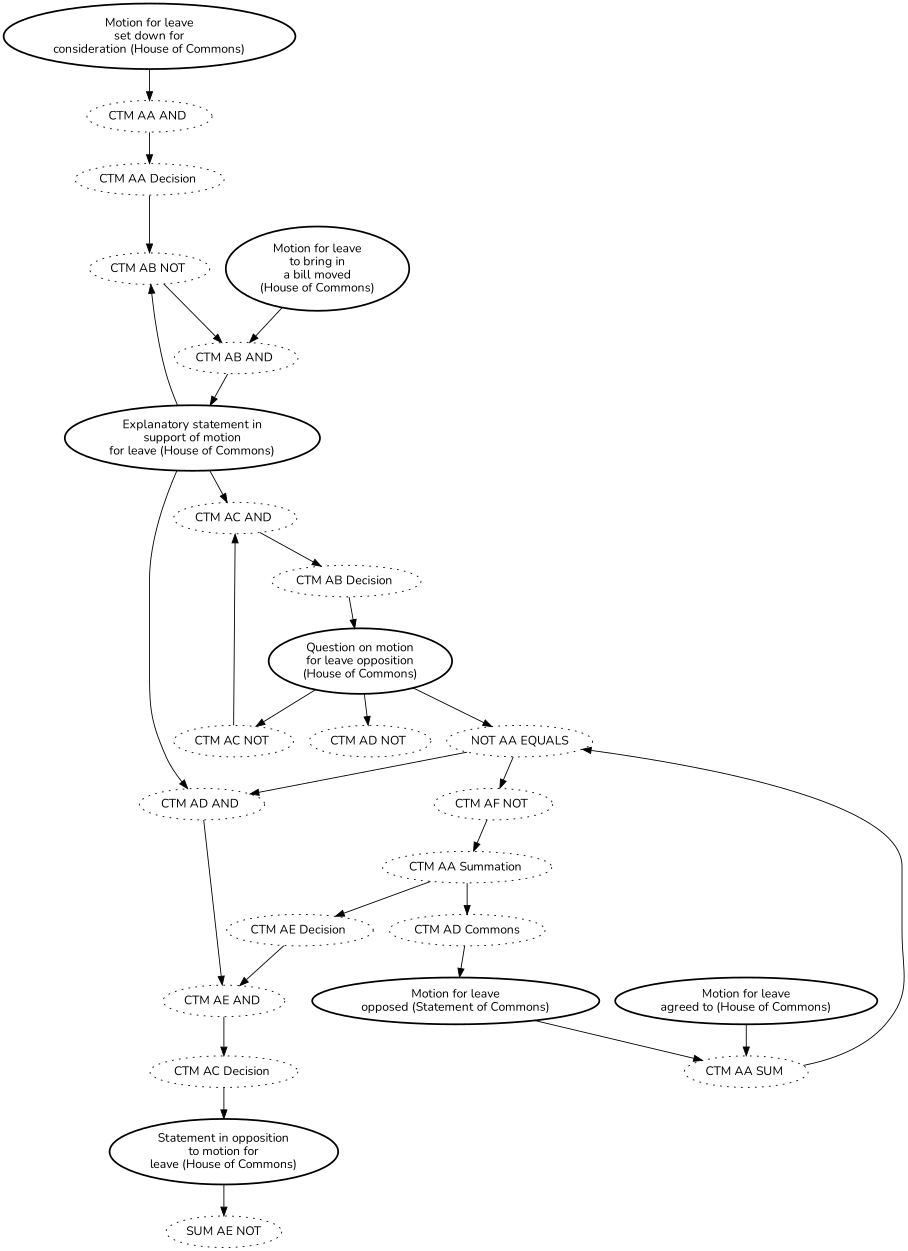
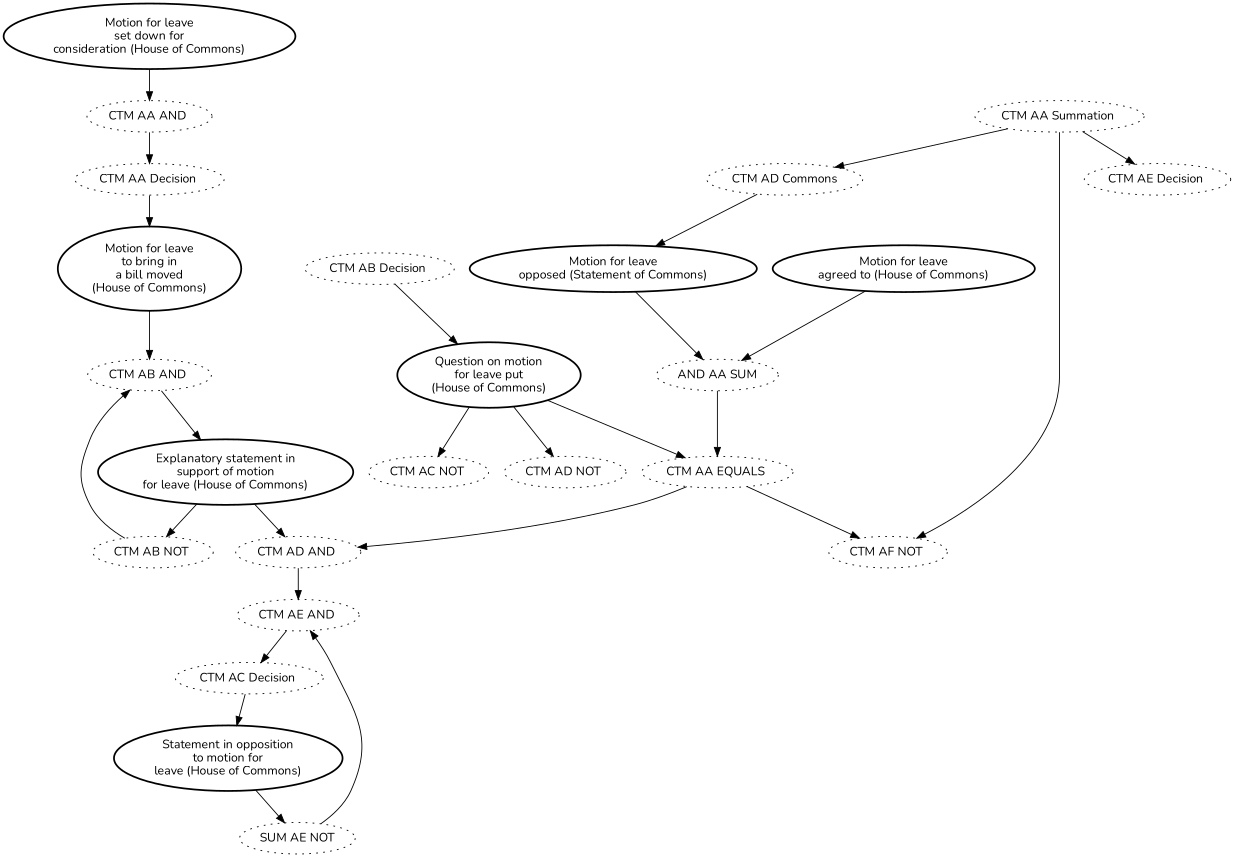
edge "CTM AA Decision" -> "CTM AB NOT": now "CTM AA Decision" -> "Motion for leave to bring in a bill moved (House of Commons)"
node "CTM AC AND": removed
node "Question on motion for leave opposition (House of Commons)": label "Question on motion for leave opposition (House of Commons)" -> "Question on motion for leave put (House of Commons)"
node "NOT AA EQUALS": label "NOT AA EQUALS" -> "CTM AA EQUALS"
edge "CTM AF NOT" -> "CTM AA Summation": reversed
edge "CTM AE Decision" -> "CTM AE AND": now "SUM AE NOT" -> "CTM AE AND"
node "CTM AA SUM": label "CTM AA SUM" -> "AND AA SUM"
